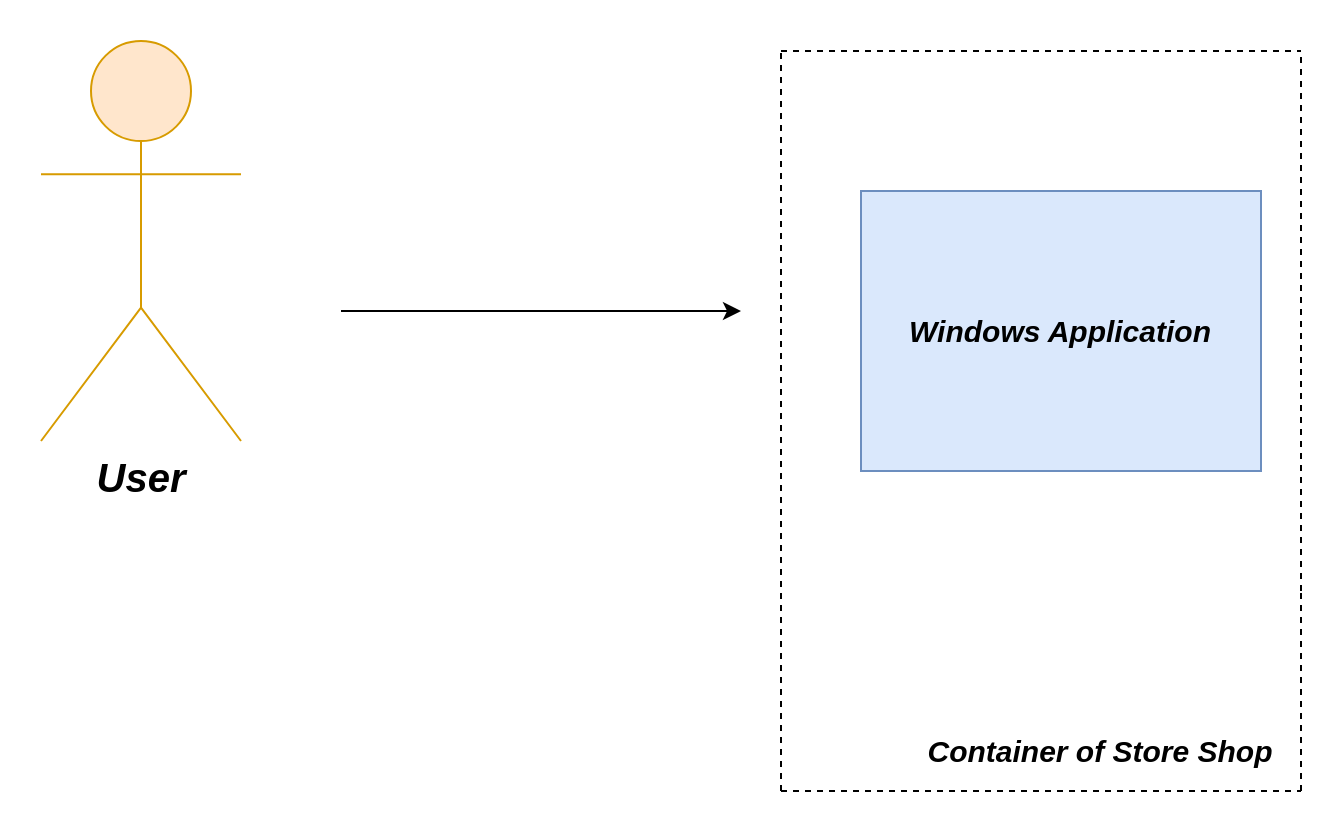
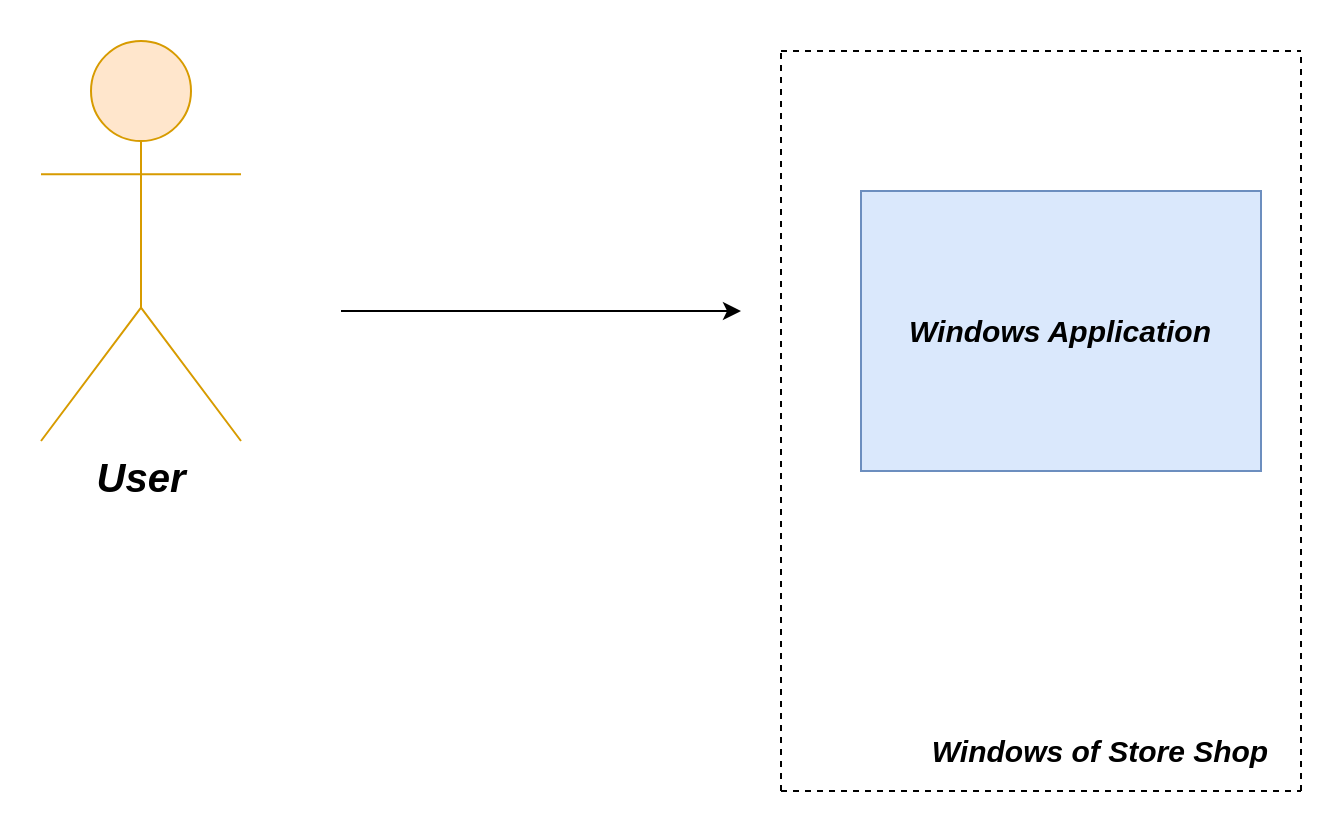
node "Container of Store Shop": label "Container of Store Shop" -> "Windows of Store Shop"
